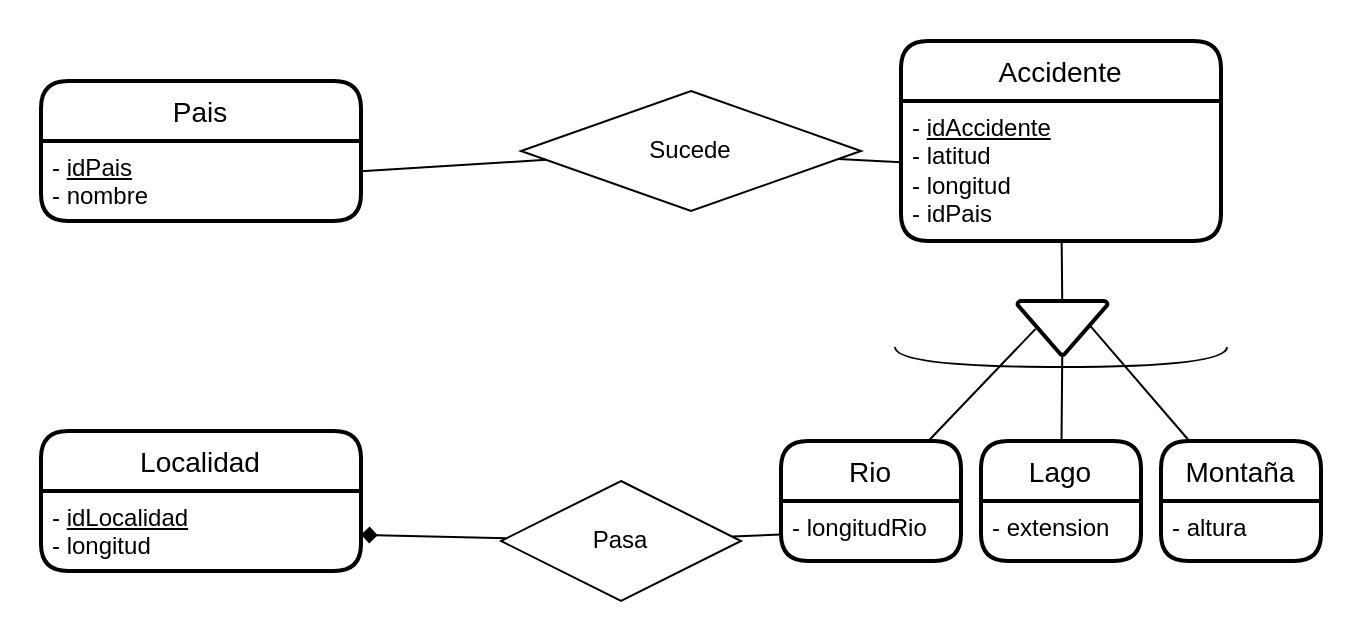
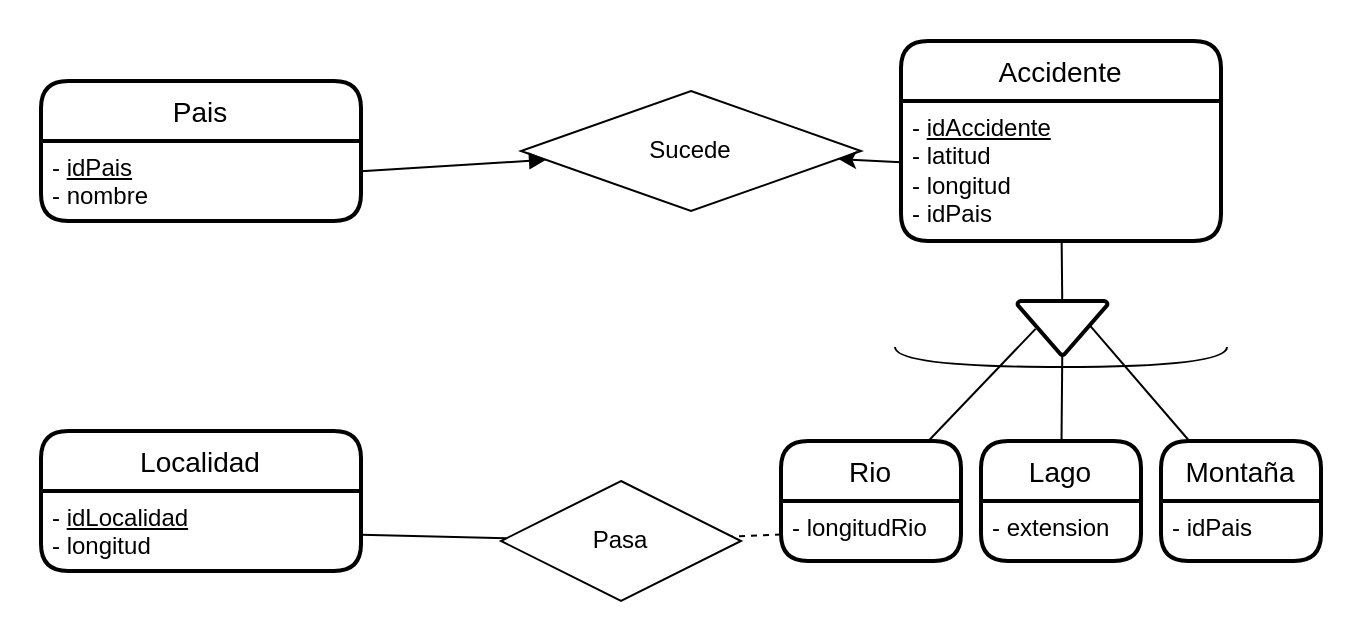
edge "Sucede" -- "- idAccidente - latitud - longitud - idPais": arrowhead none -> classic
edge "Sucede" -- "- idPais - nombre": arrowhead none -> block
node "- altura": label "- altura" -> "- idPais"
edge "Pasa" -> "- idLocalidad - longitud": arrowhead diamond -> none
edge "- longitudRio" -- "Pasa": style solid -> dashed
